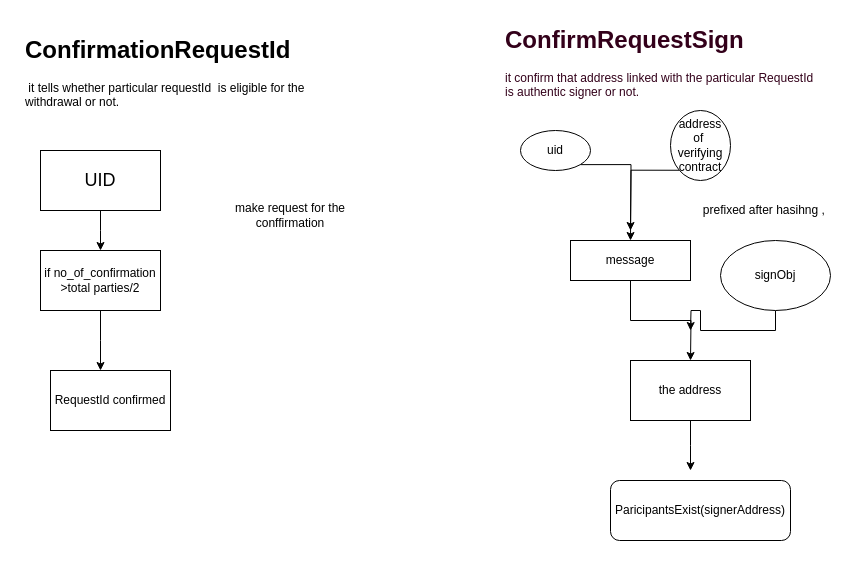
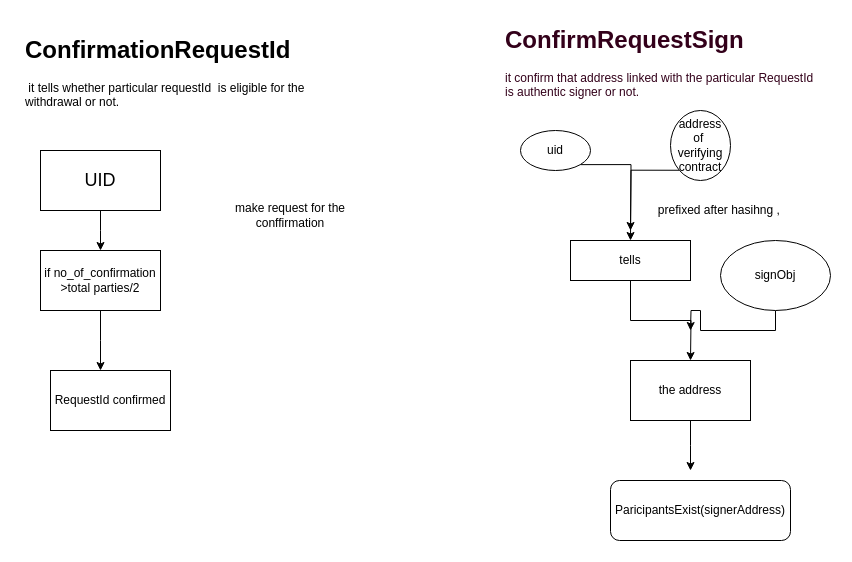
node "prefixed after hasihng ,": moved (766, 211) -> (721, 211)
node "message": label "message" -> "tells"
